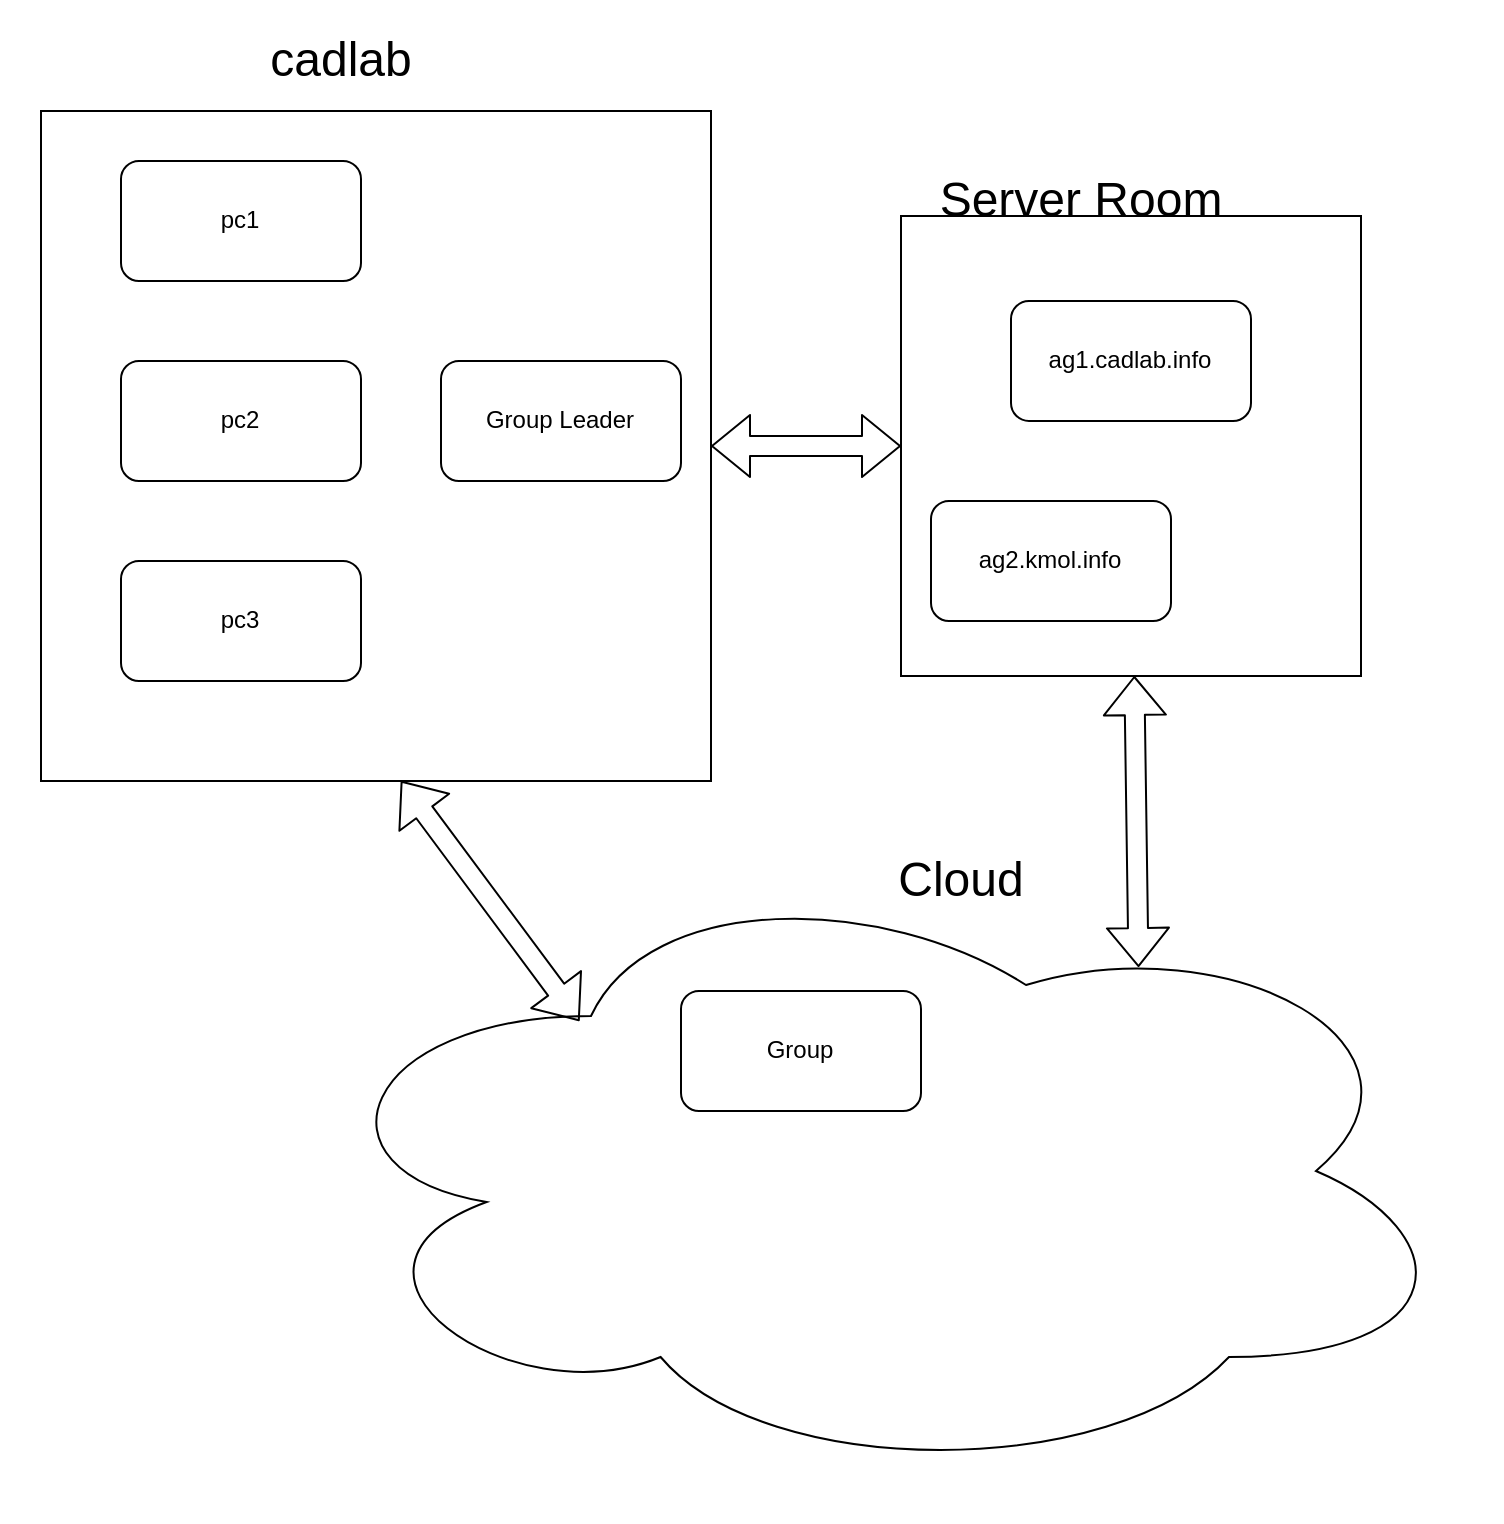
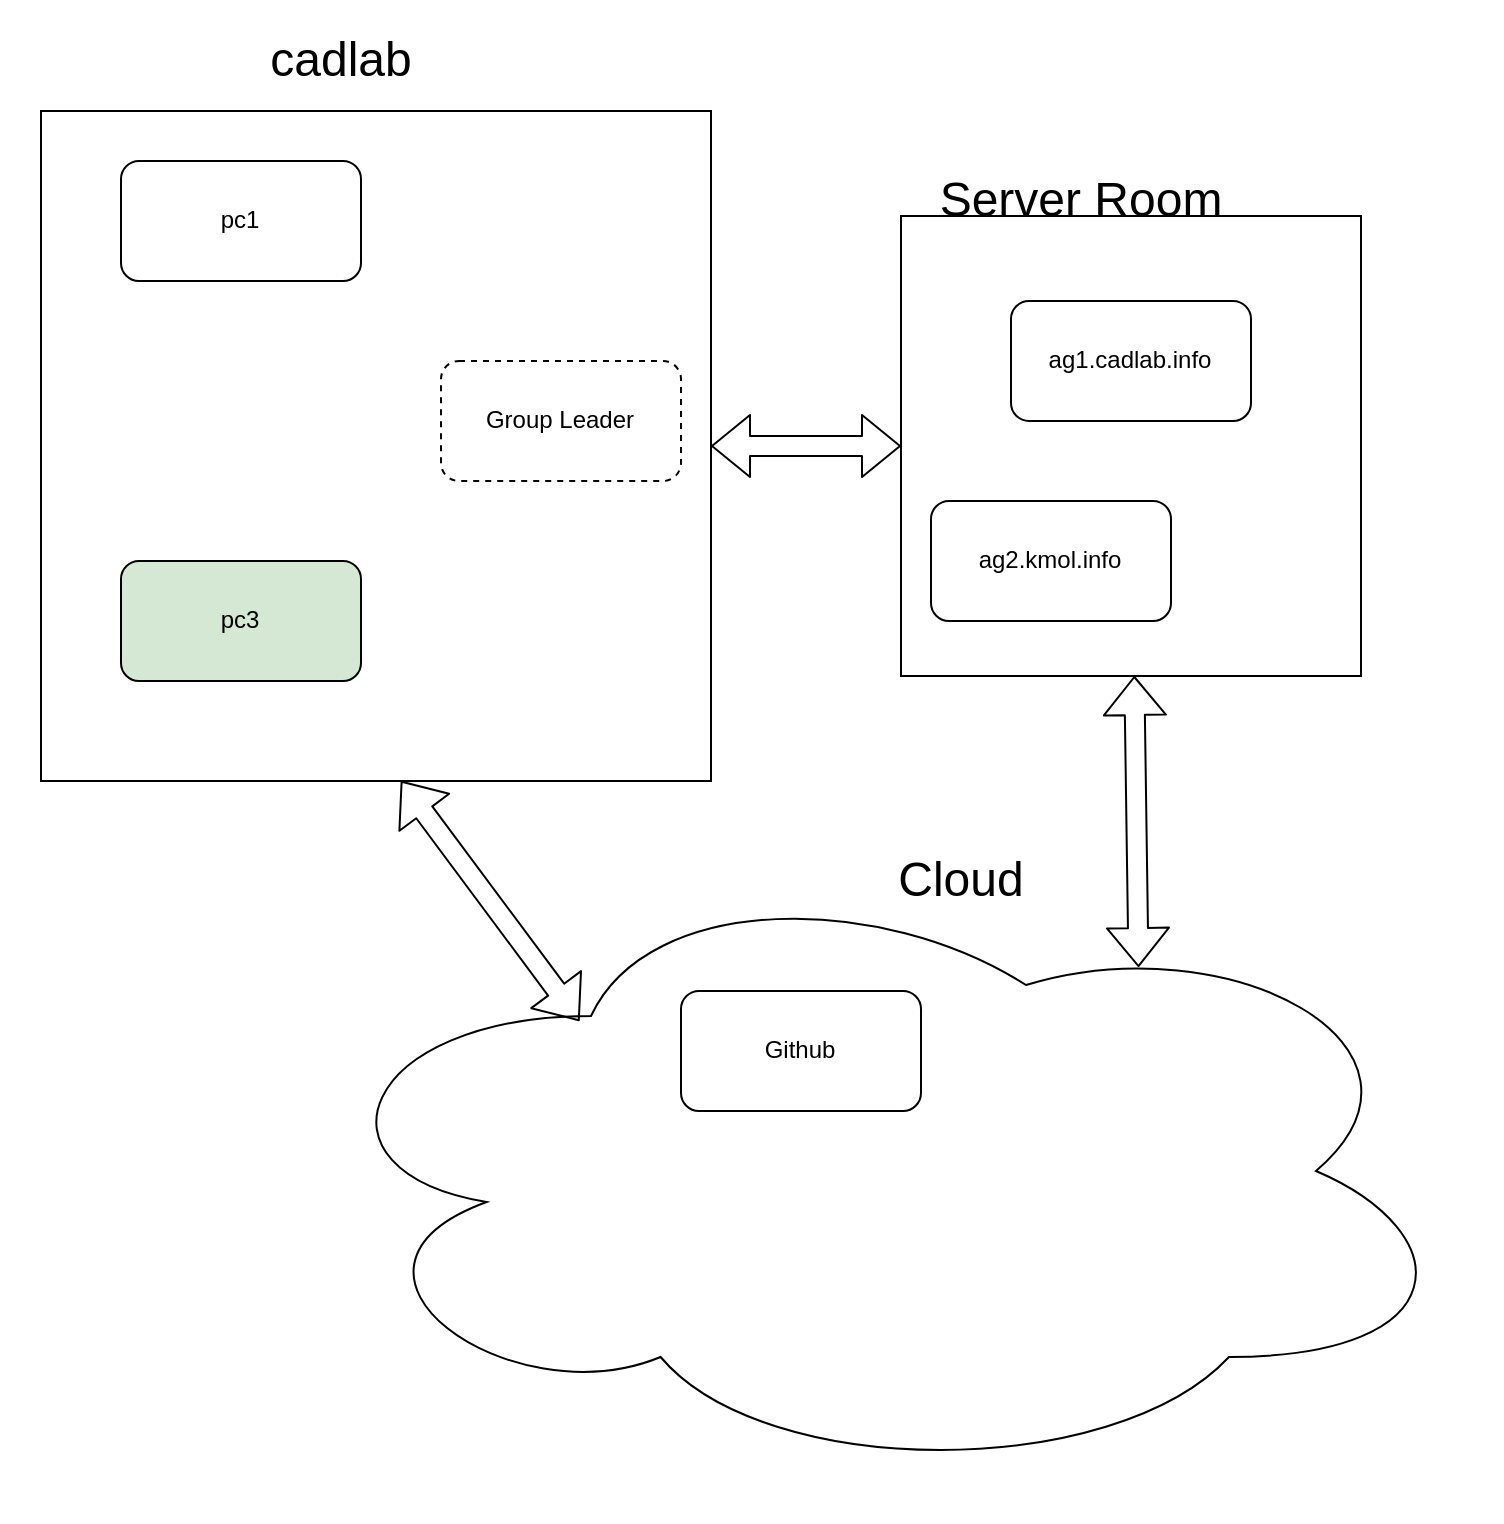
node "pc2": removed
node "Group Leader": style solid -> dashed
node "pc3": fillcolor #ffffff -> #d5e8d4
node "Group": label "Group" -> "Github"
